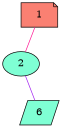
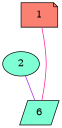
edge "1" -- "2": now "1" -- "6"
